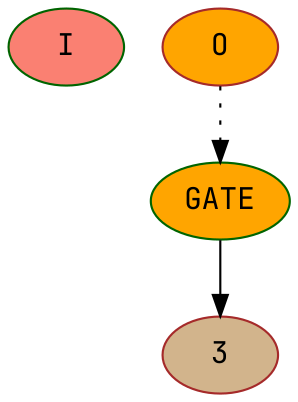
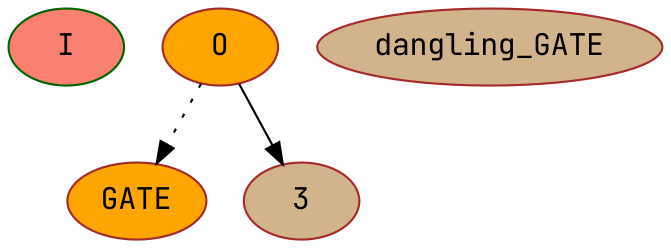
node "dangling_GATE": added
node "GATE": color darkgreen -> brown
edge "GATE" -> "3": now "O" -> "3"
